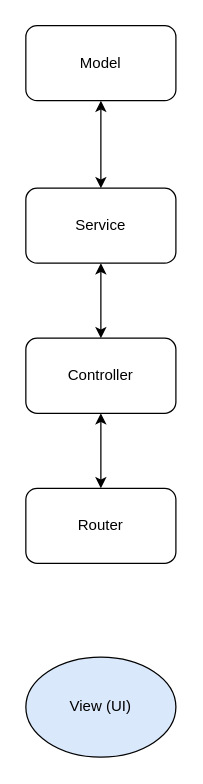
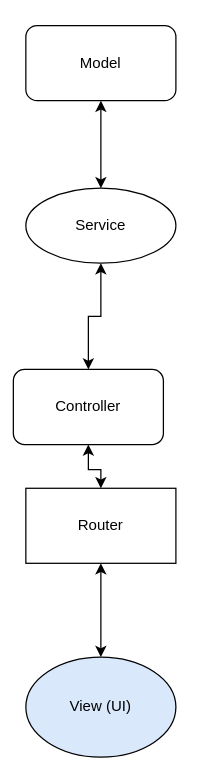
node "Service": shape rounded rectangle -> ellipse
node "Controller": moved (101, 376) -> (88, 407)
node "Router": shape rounded rectangle -> rectangle
edge "Router" -- "View (UI)": added
